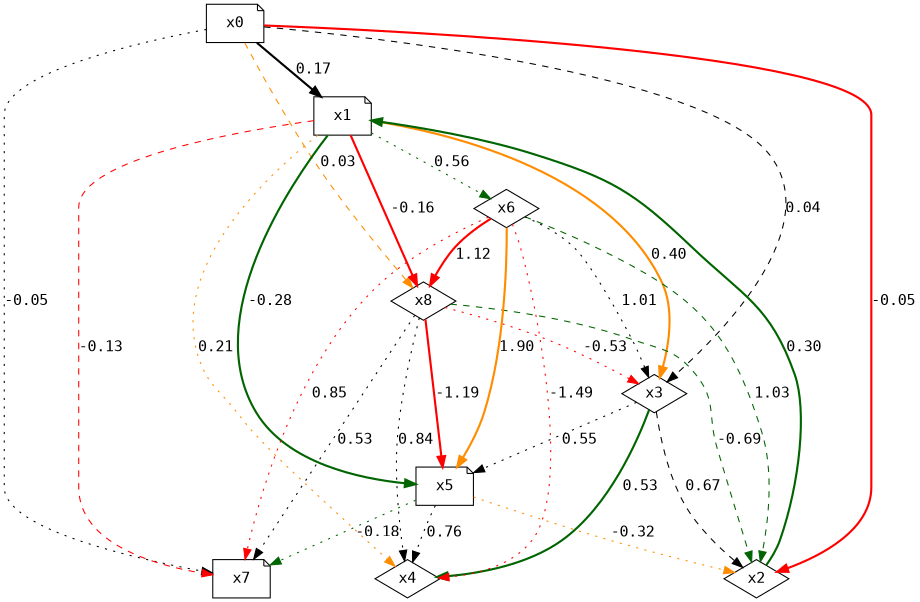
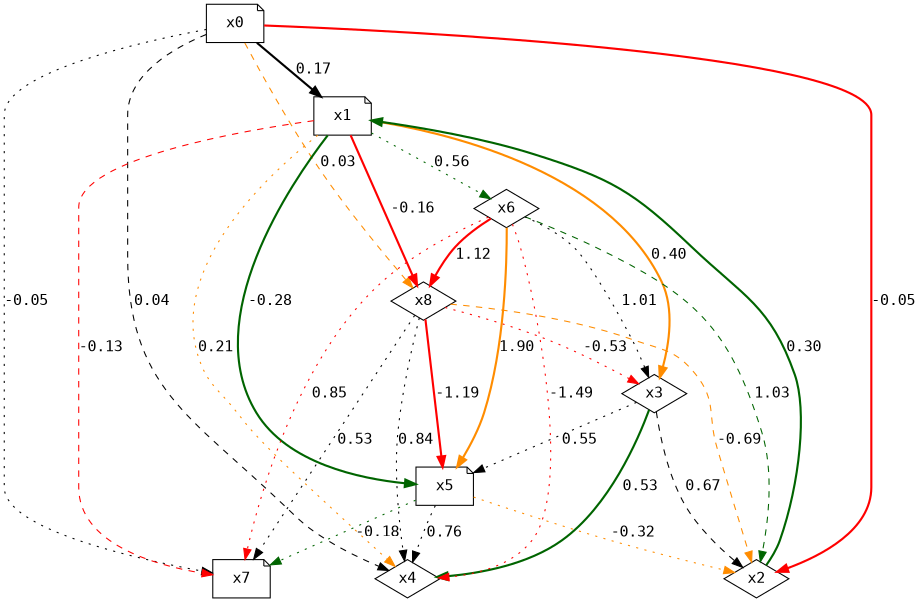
edge "x0" -> "x3": now "x0" -> "x4"
edge "x8" -> "x2": color darkgreen -> darkorange
